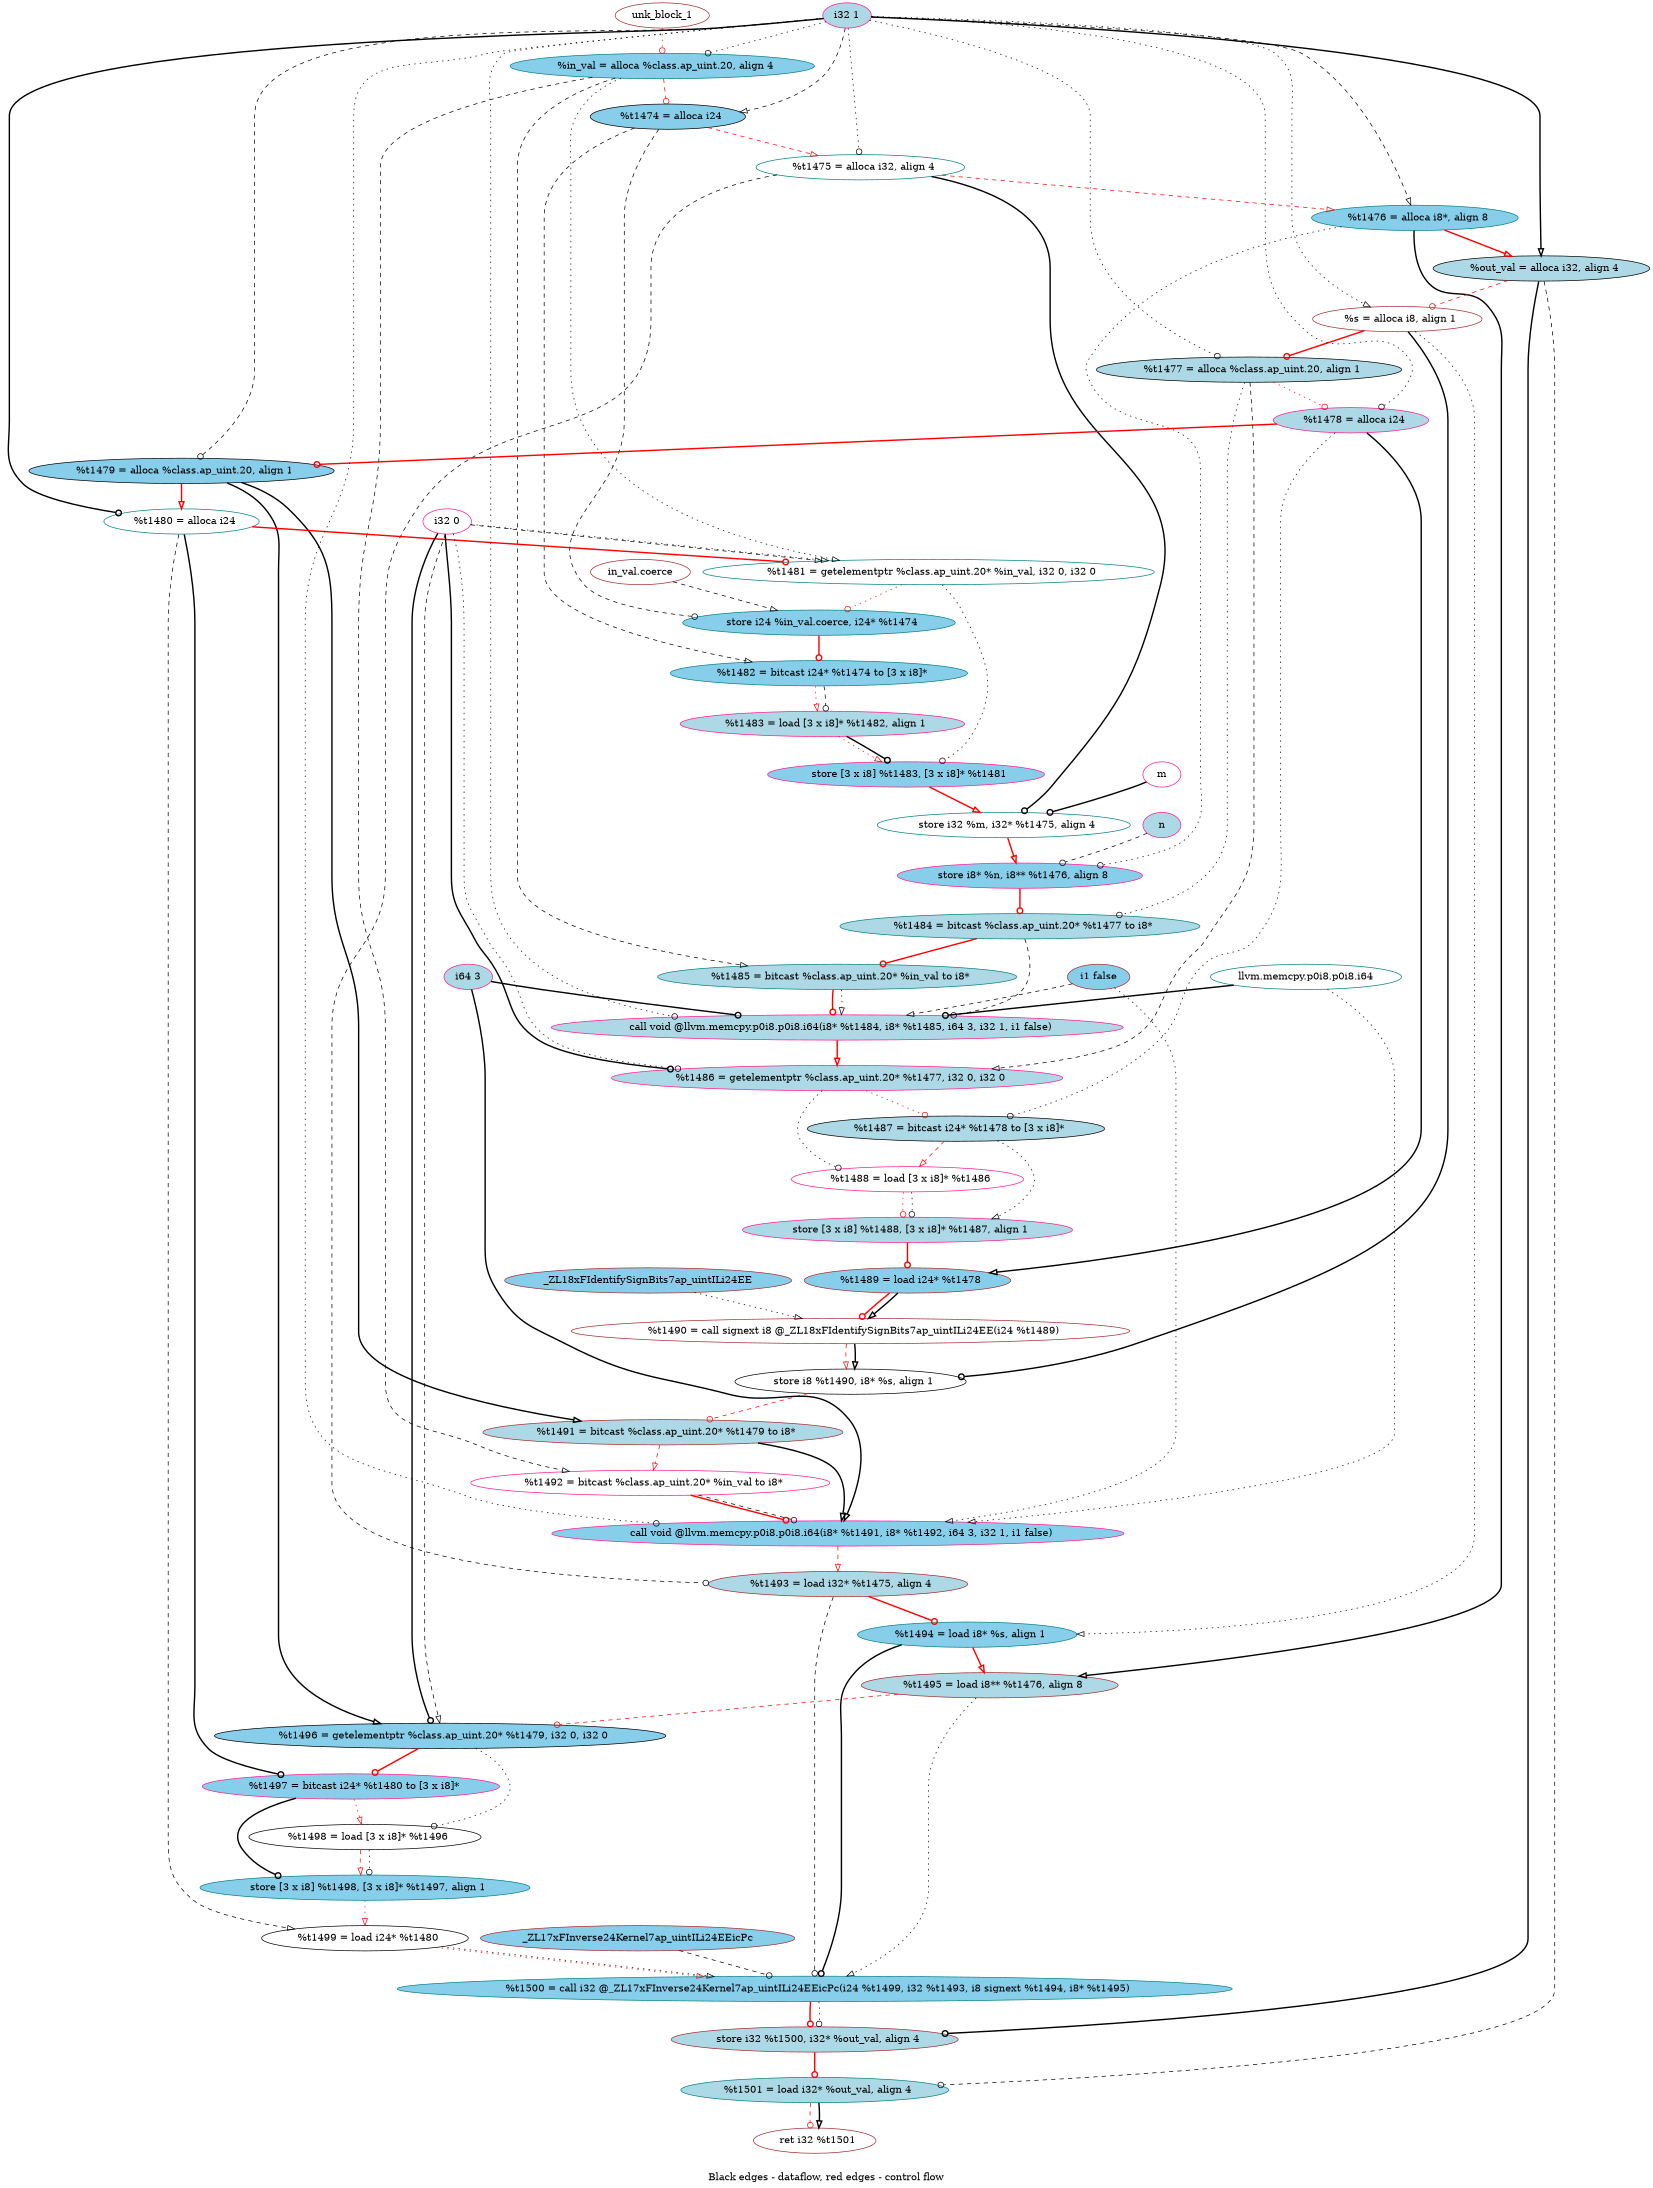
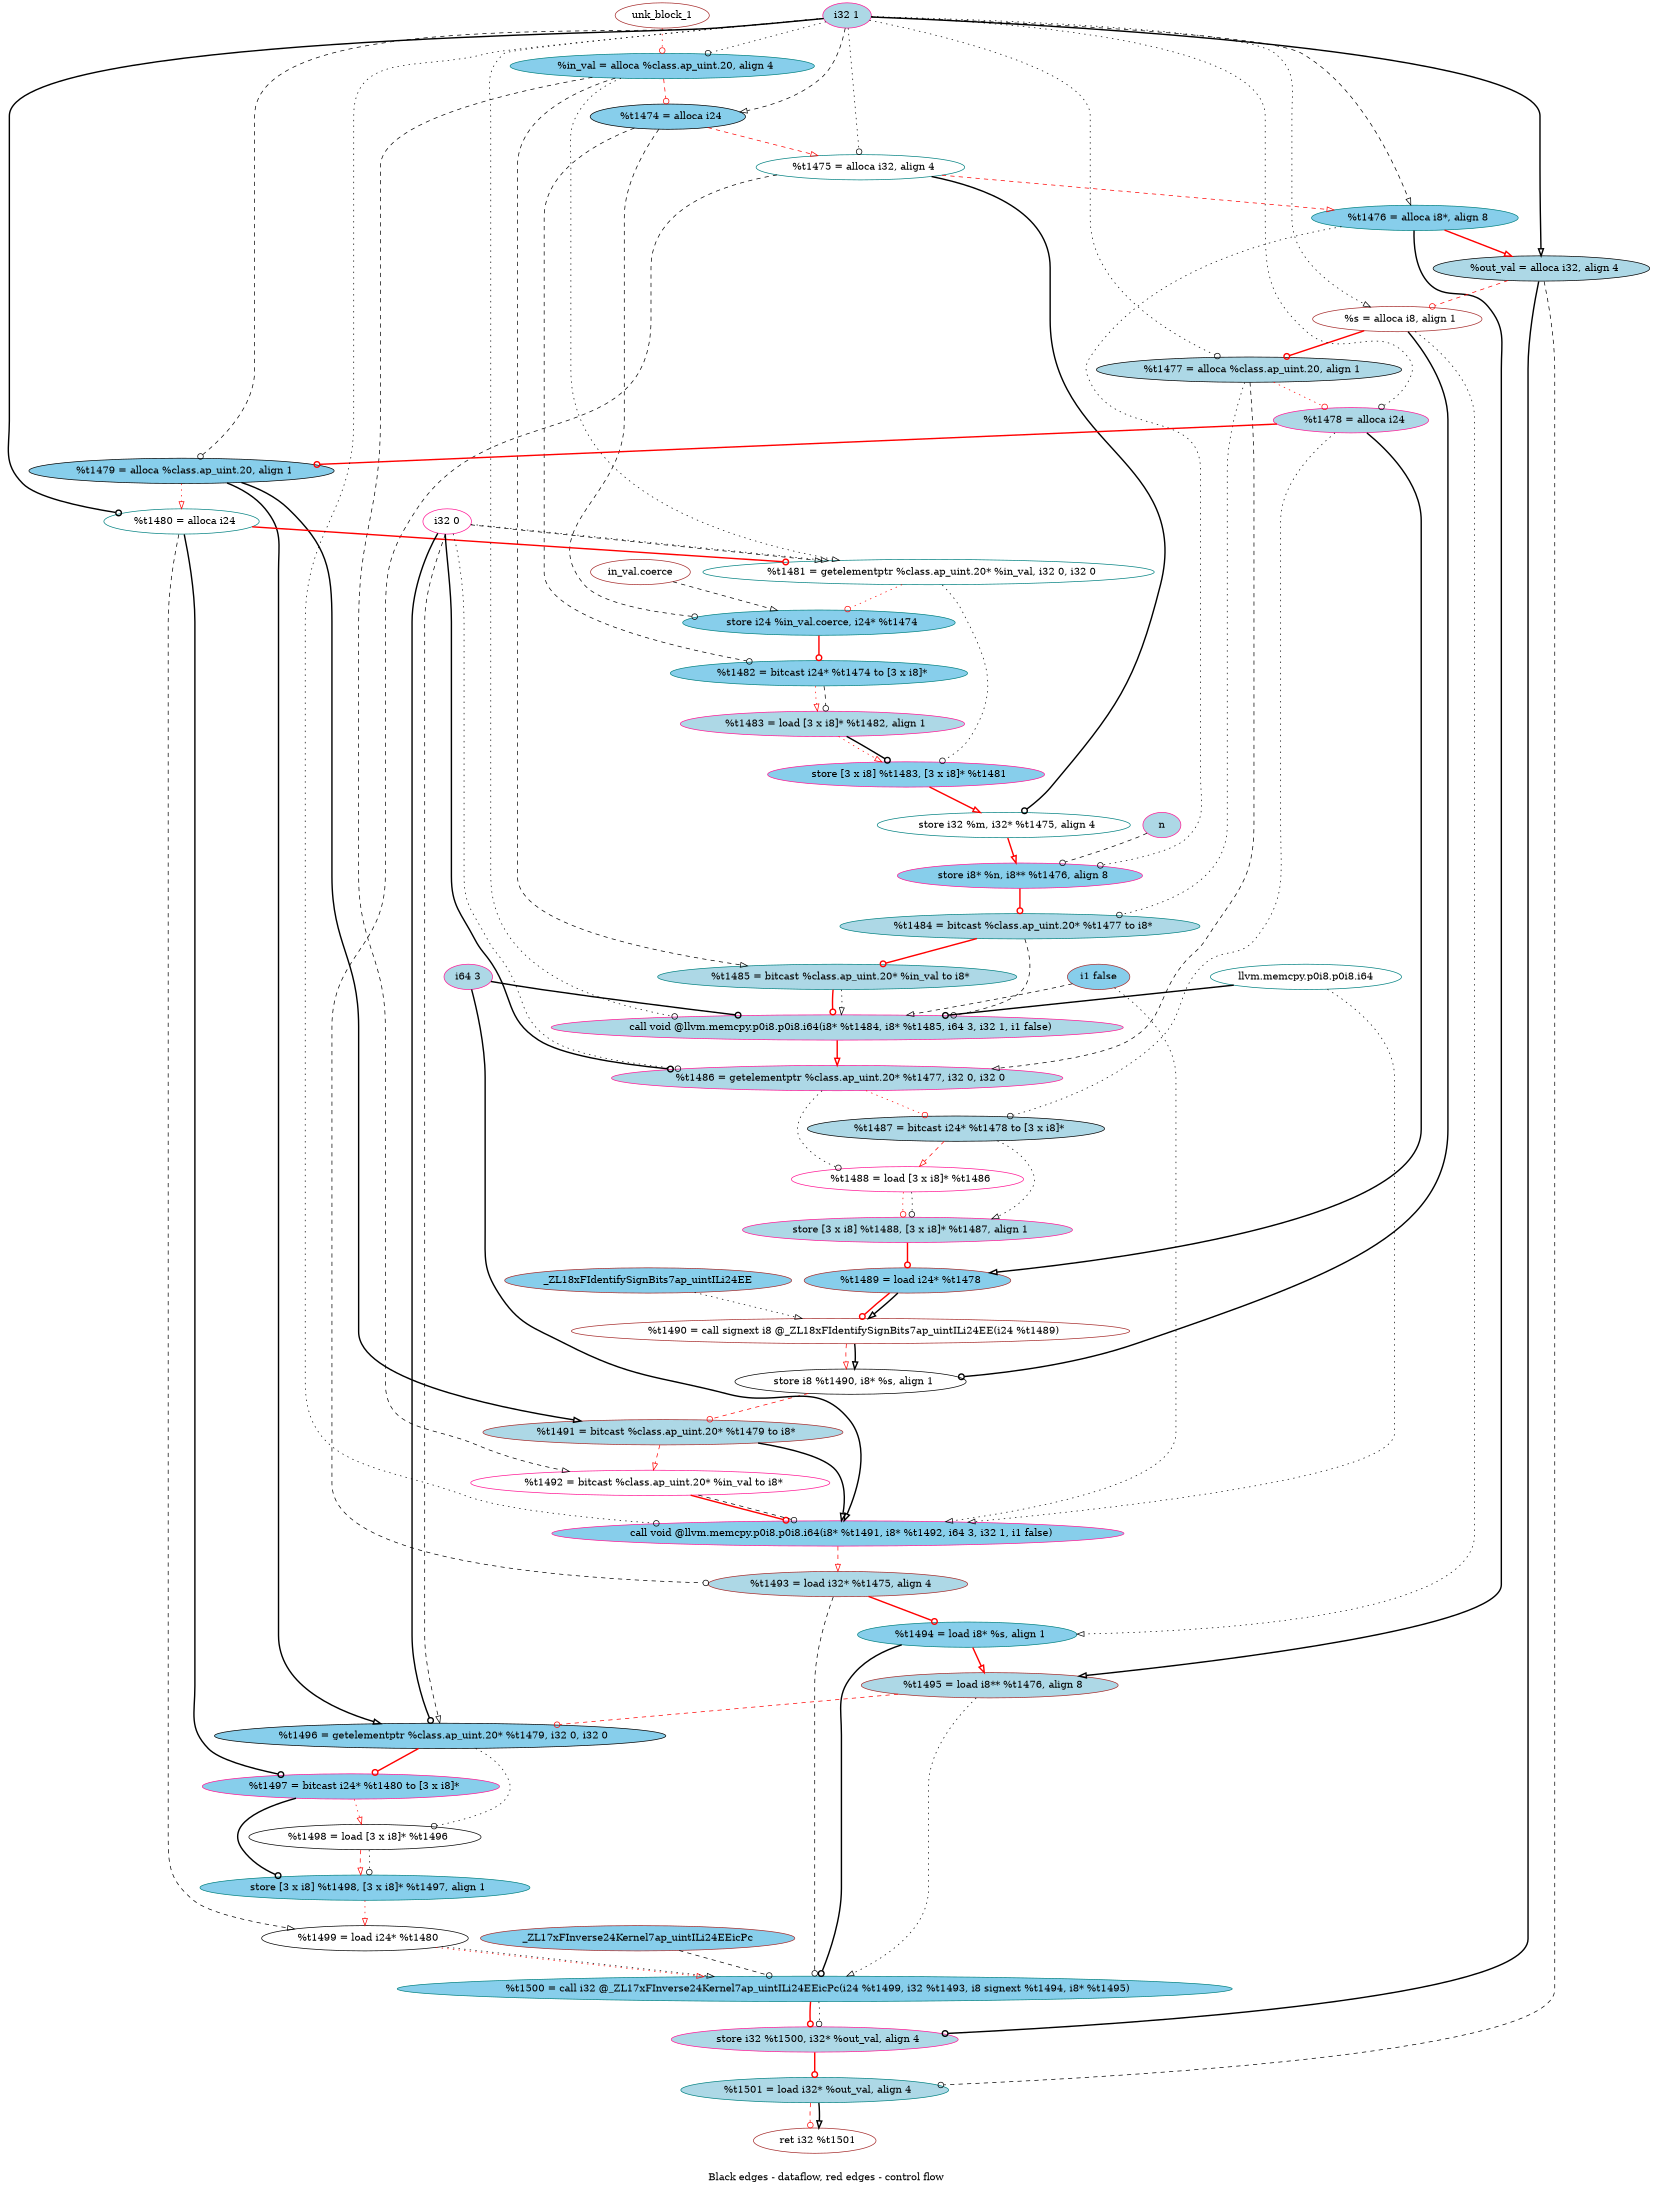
edge "%t1474 = alloca i24" -> "%t1482 = bitcast i24* %t1474 to [3 x i8]*": arrowhead onormal -> odot
edge "%t1479 = alloca %class.ap_uint.20, align 1" -> "%t1480 = alloca i24": style bold -> dotted
node "m": removed
node "store i32 %t1500, i32* %out_val, align 4": color brown -> deeppink
